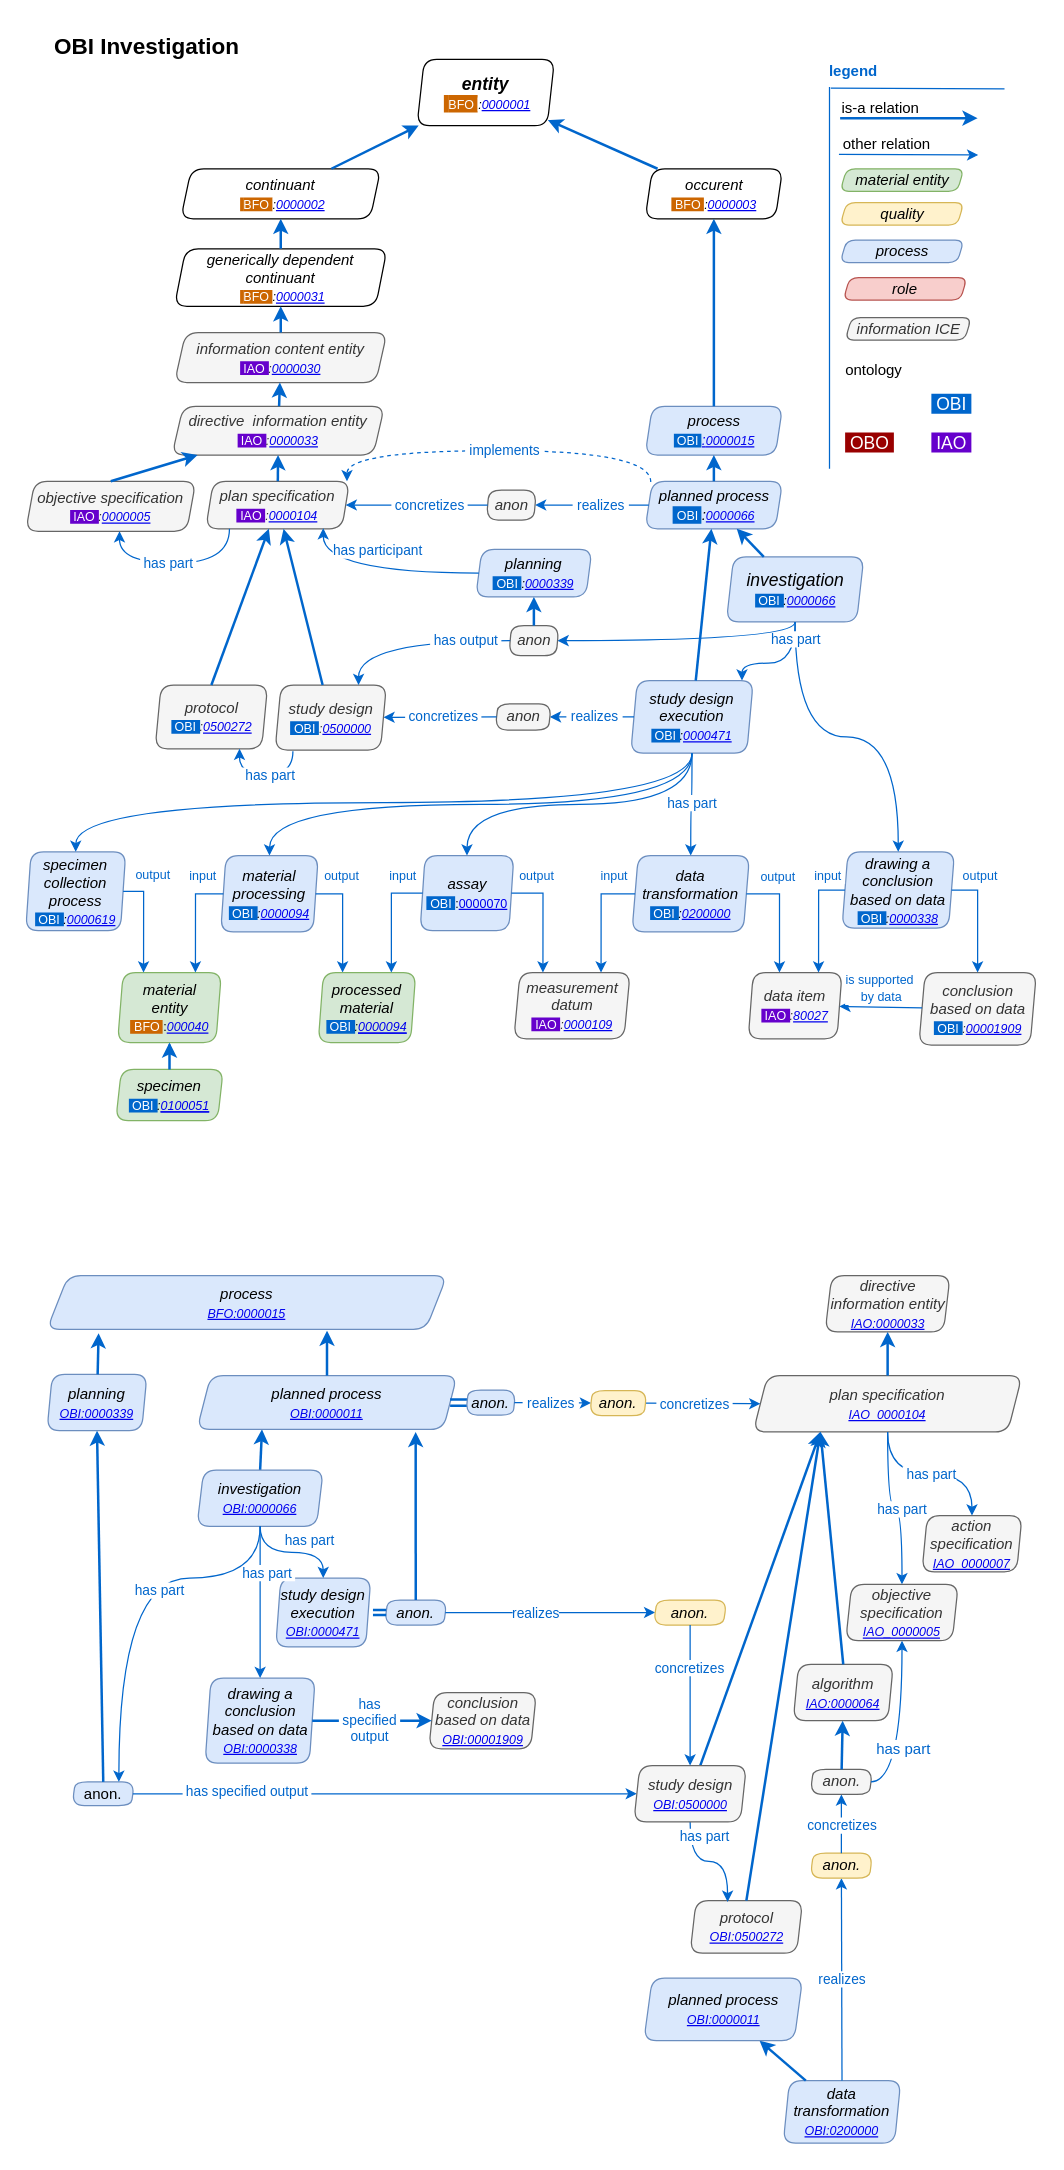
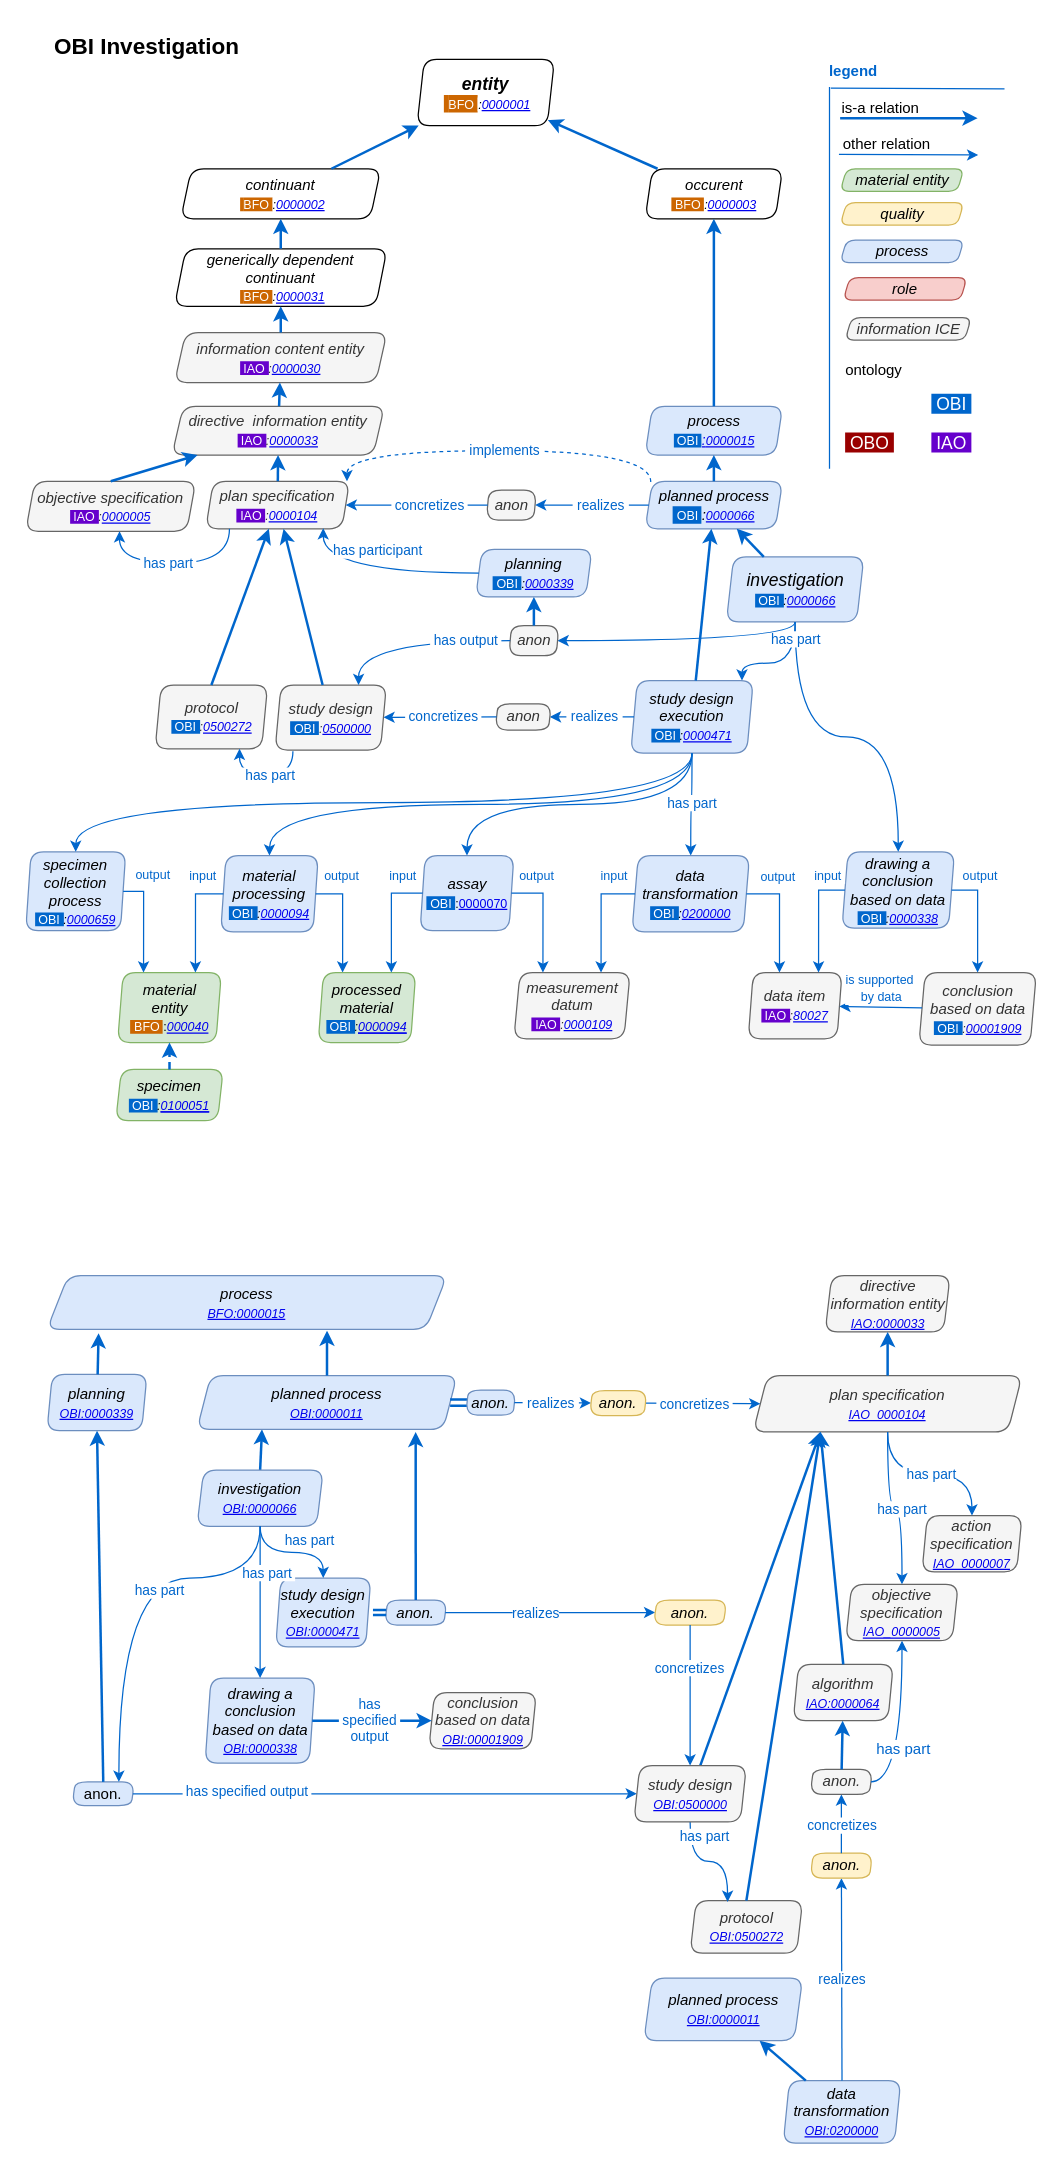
node "specimen collection process OBI :0000619": label "specimen collection process OBI :0000619" -> "specimen collection process OBI :0000659"
edge "specimen OBI :0100051" -> "material entity BFO :000040": style solid -> dashed
